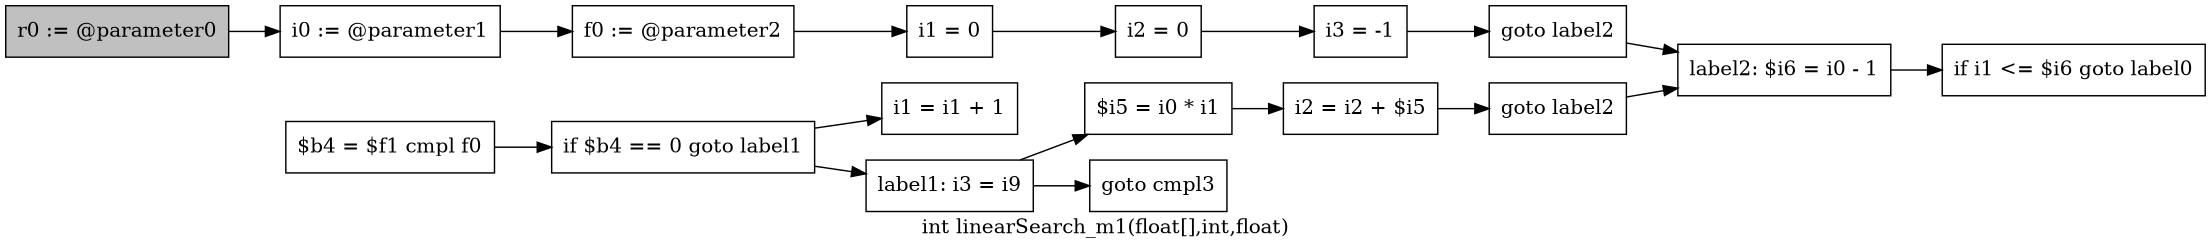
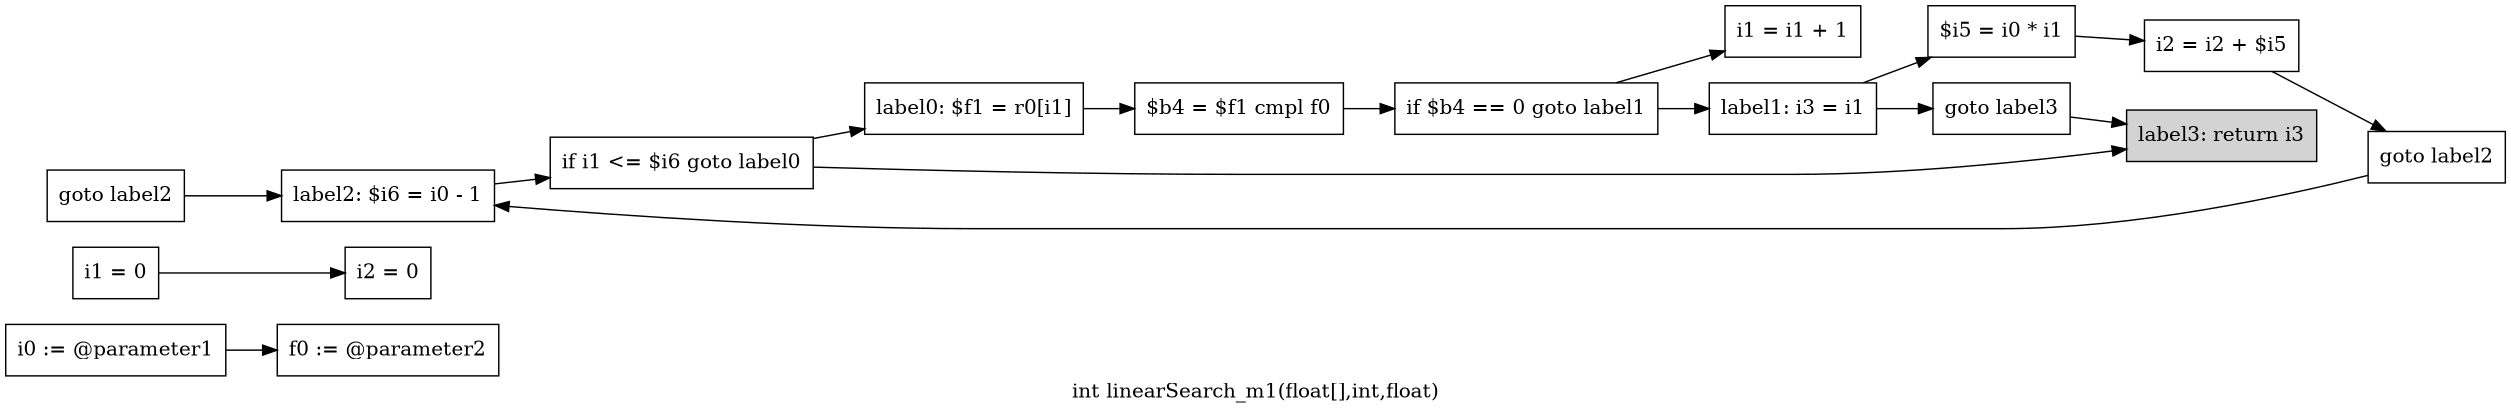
node "r0 := @parameter0": removed
edge "f0 := @parameter2" -> "i1 = 0": removed
node "i3 = -1": removed
node "label0: $f1 = r0[i1]": added
node "label3: return i3": added
node "label1: i3 = i9": label "label1: i3 = i9" -> "label1: i3 = i1"
node "goto cmpl3": label "goto cmpl3" -> "goto label3"
